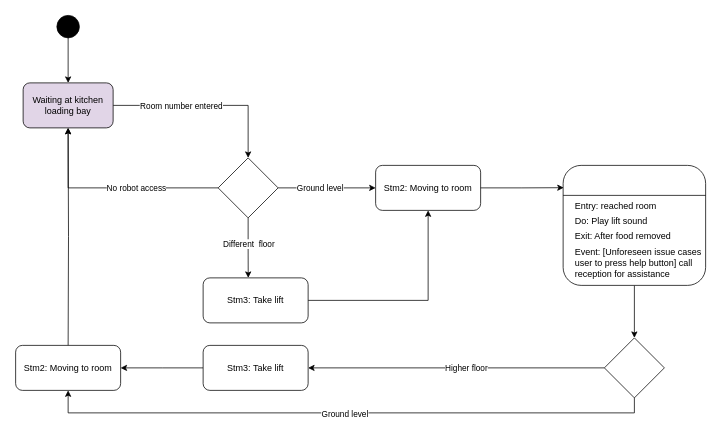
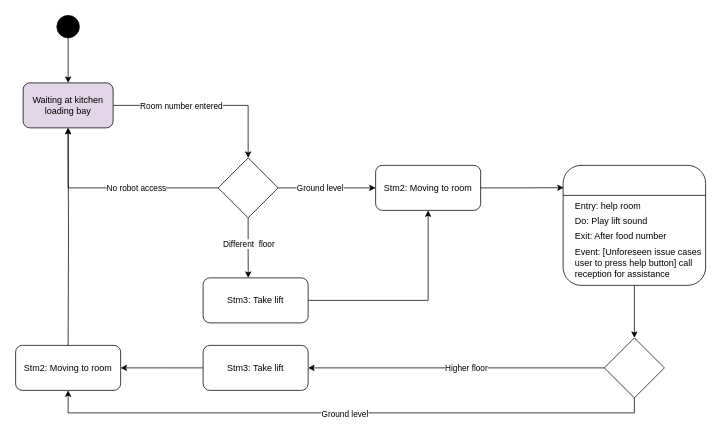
node "Entry: reached room": label "Entry: reached room" -> "Entry: help room"
node "Exit: After food removed": label "Exit: After food removed" -> "Exit: After food number"
